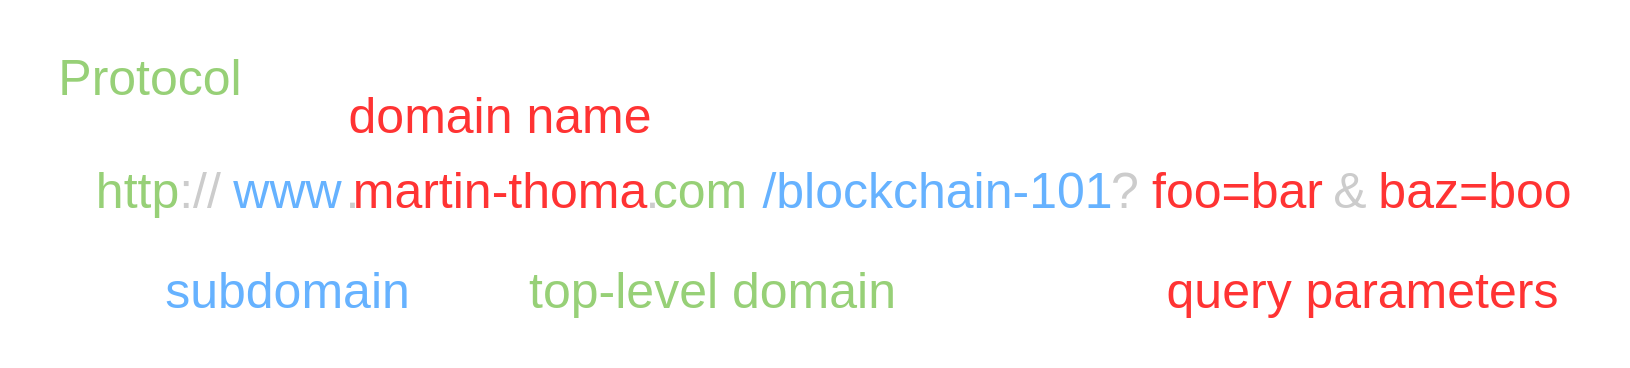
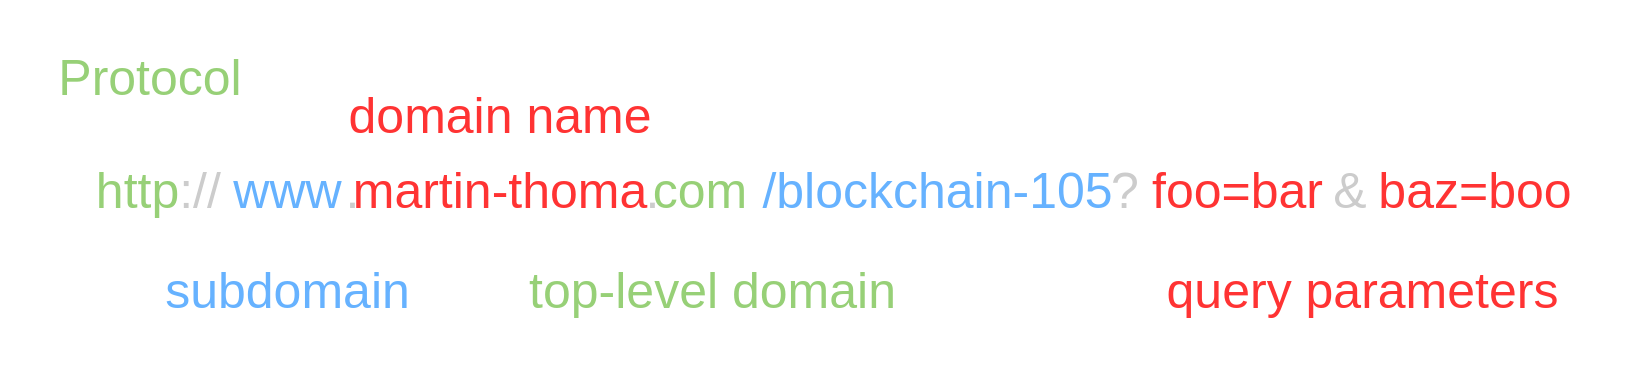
node "/blockchain-101": label "/blockchain-101" -> "/blockchain-105"
